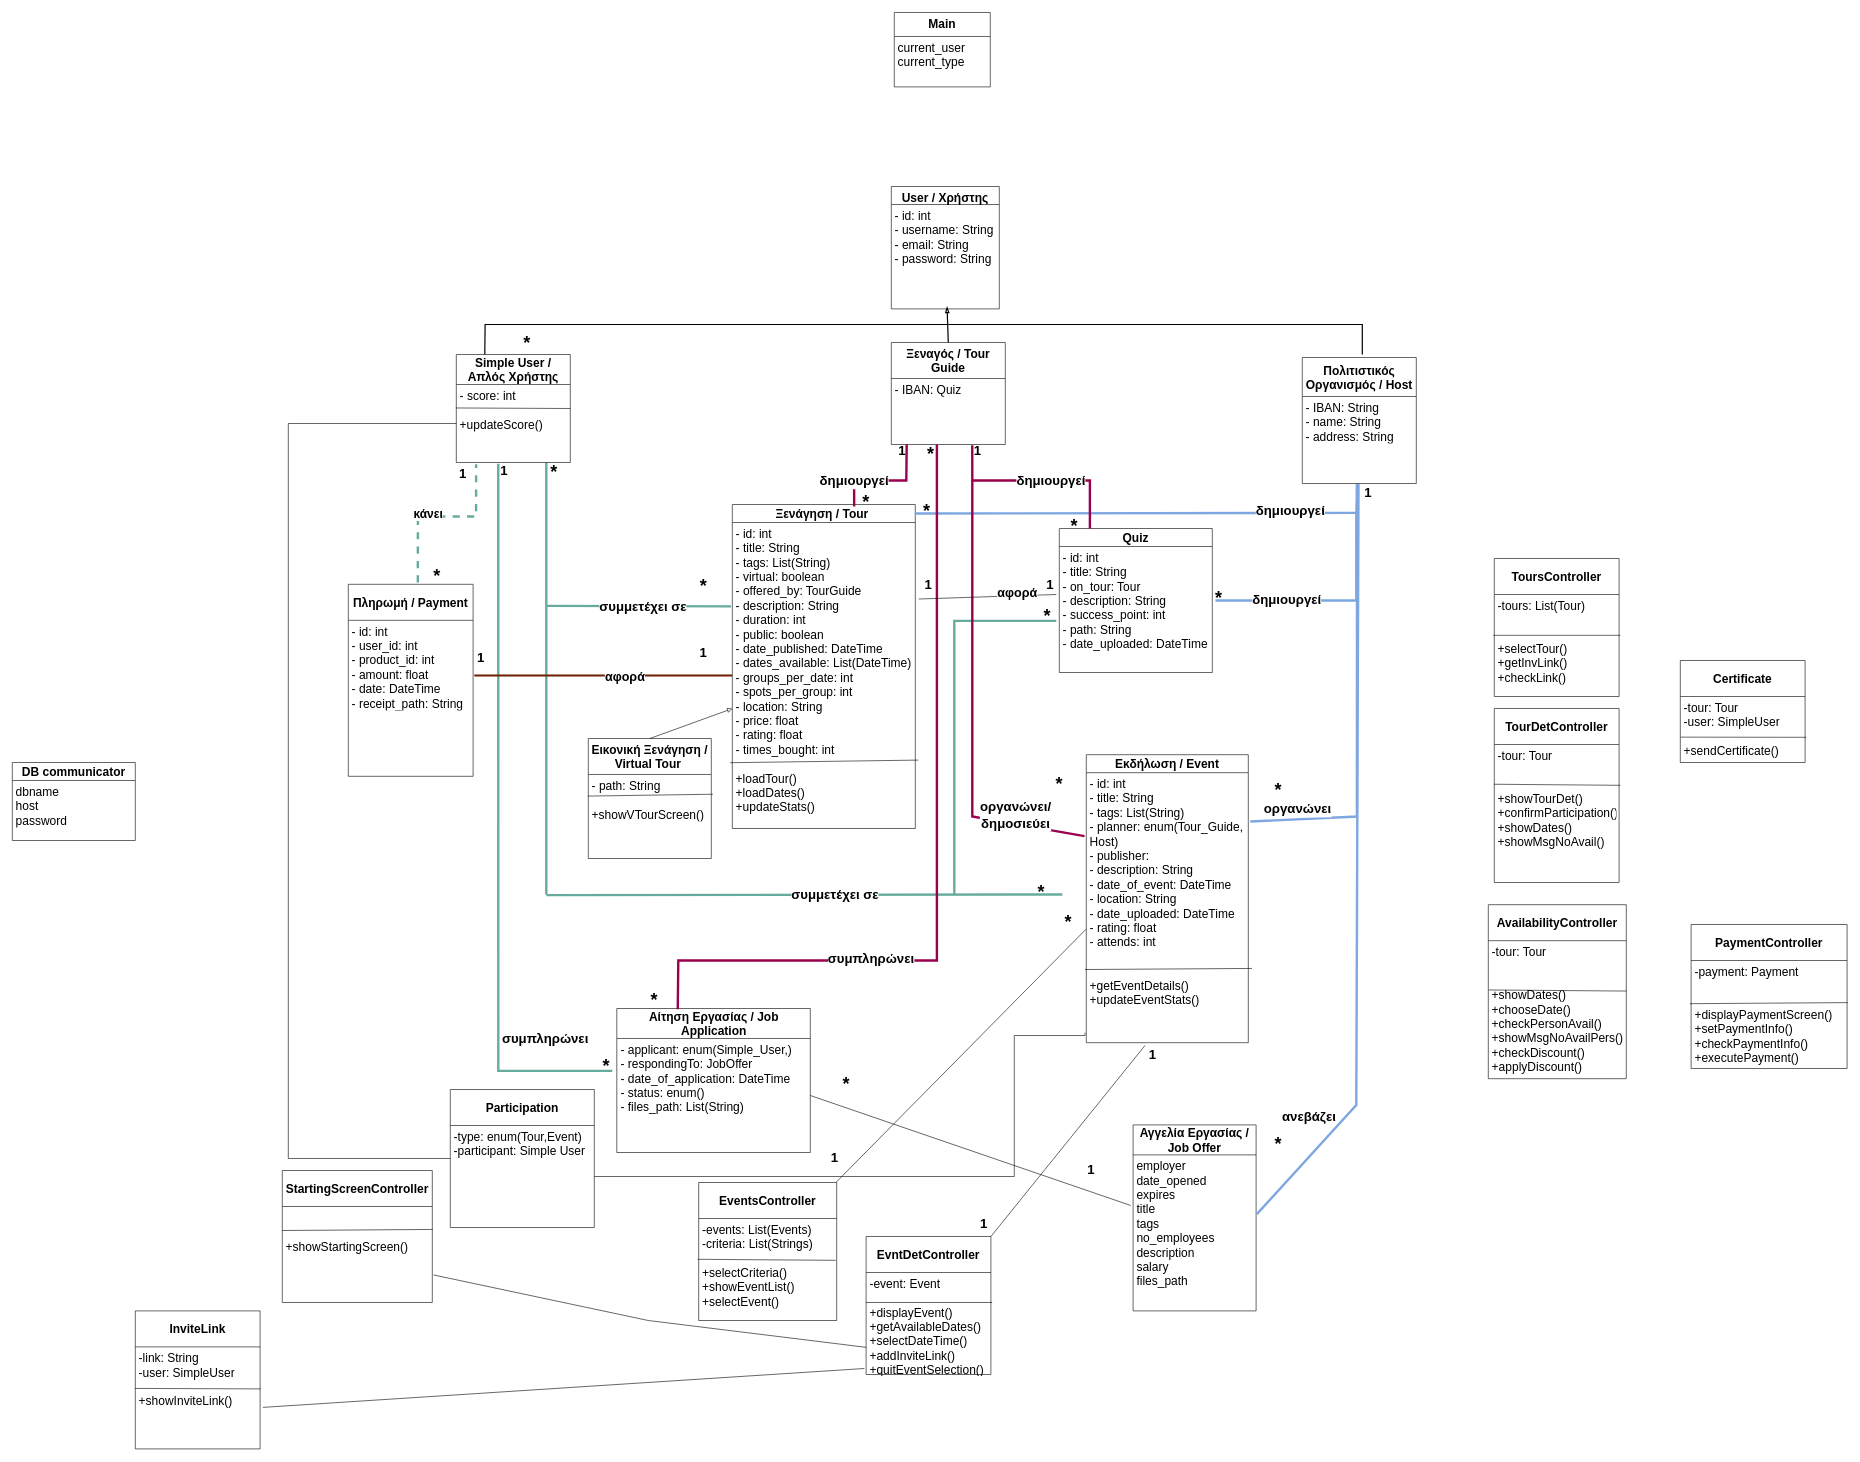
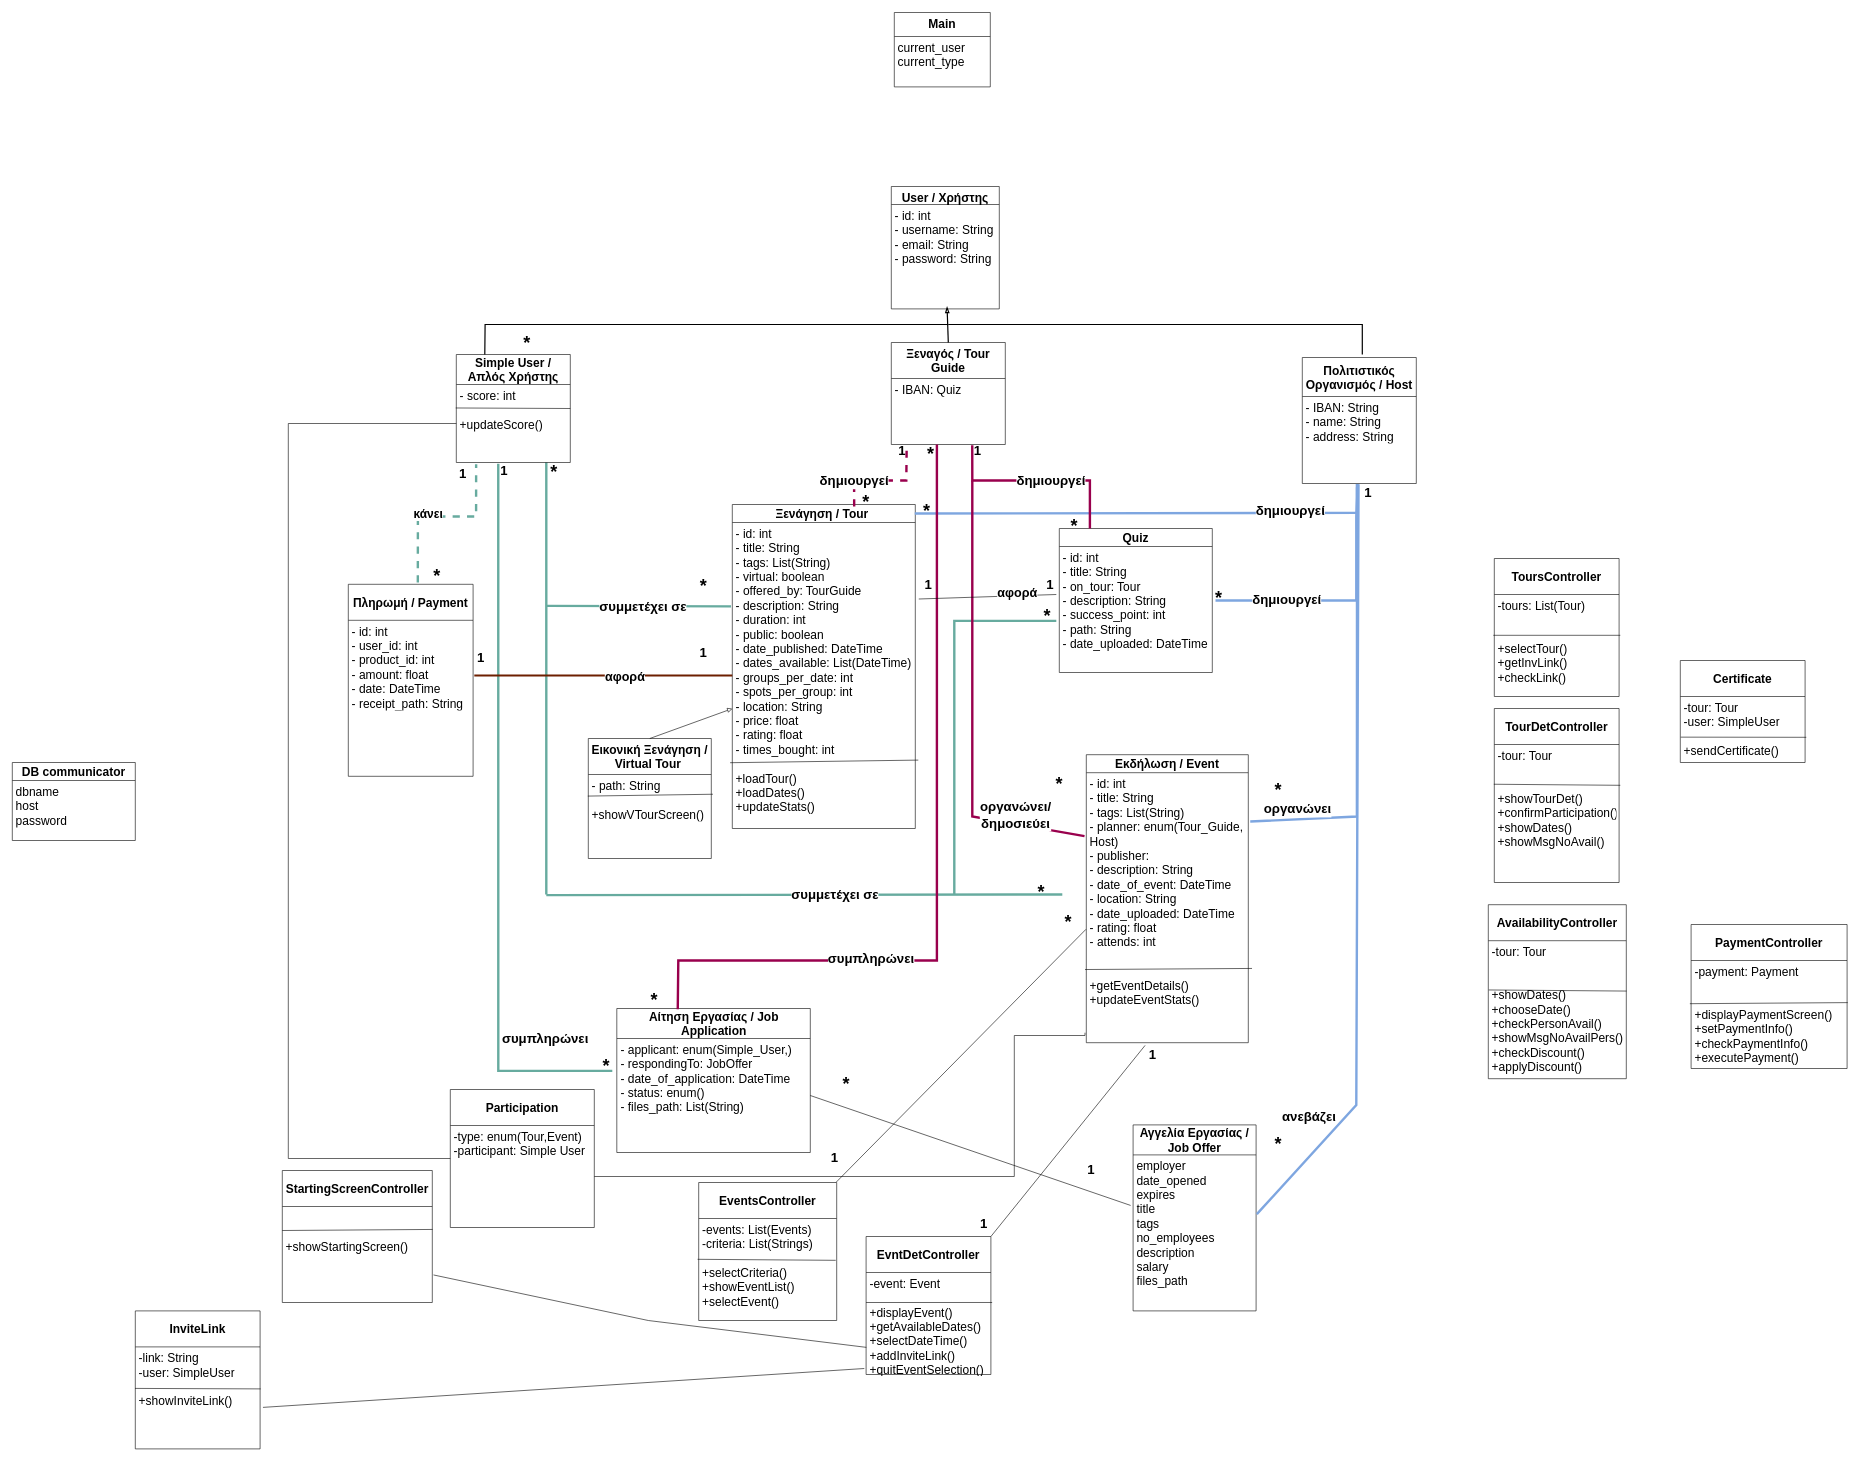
edge "- IBAN: Quiz" -- "Ξενάγηση / Tour": style solid -> dashed
